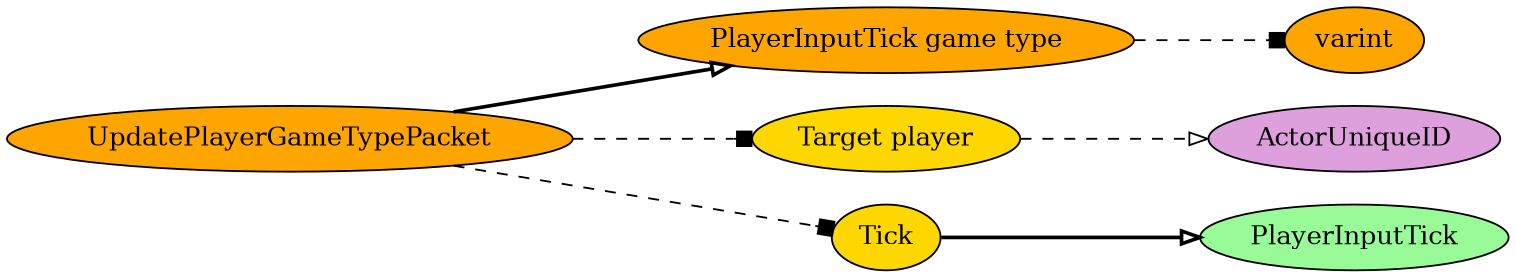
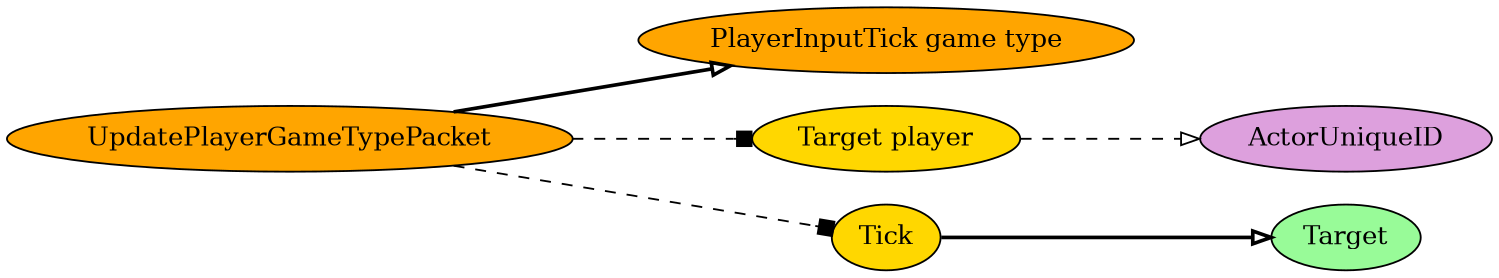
node "varint": removed
node "PlayerInputTick": label "PlayerInputTick" -> "Target"
